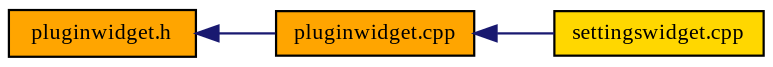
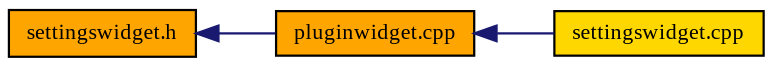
node "pluginwidget.h": label "pluginwidget.h" -> "settingswidget.h"
